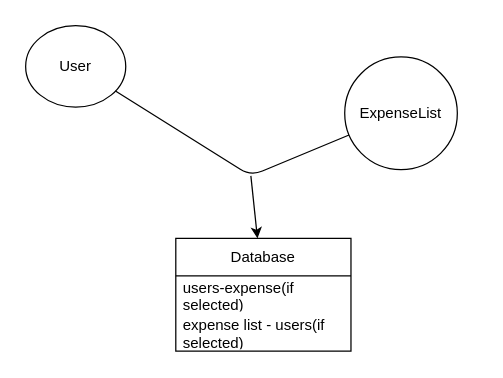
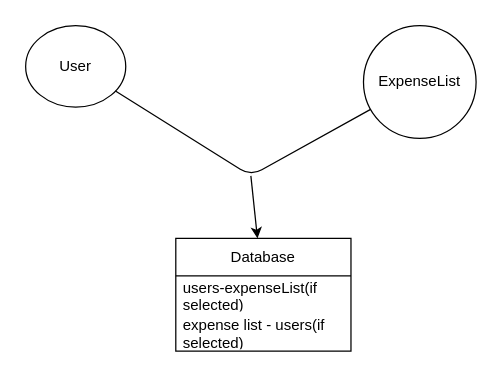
node "ExpenseList": moved (401, 113) -> (419, 82)
node "users-expense(if selected)": label "users-expense(if selected)" -> "users-expenseList(if selected)"
